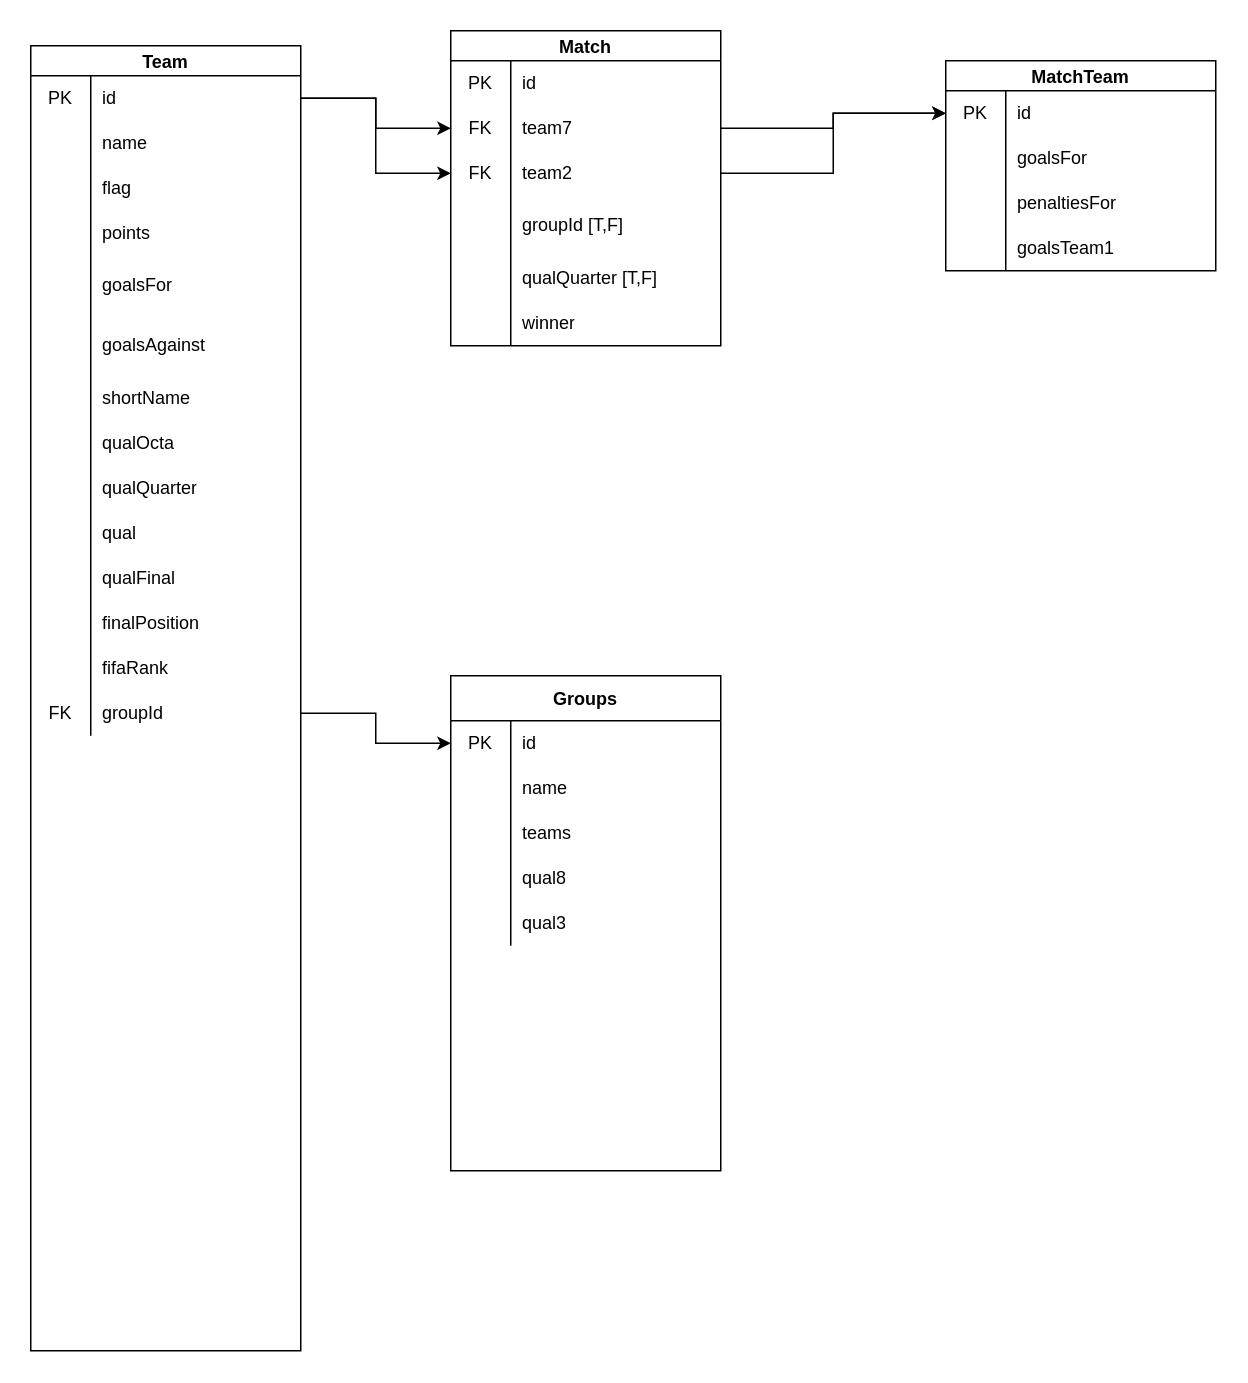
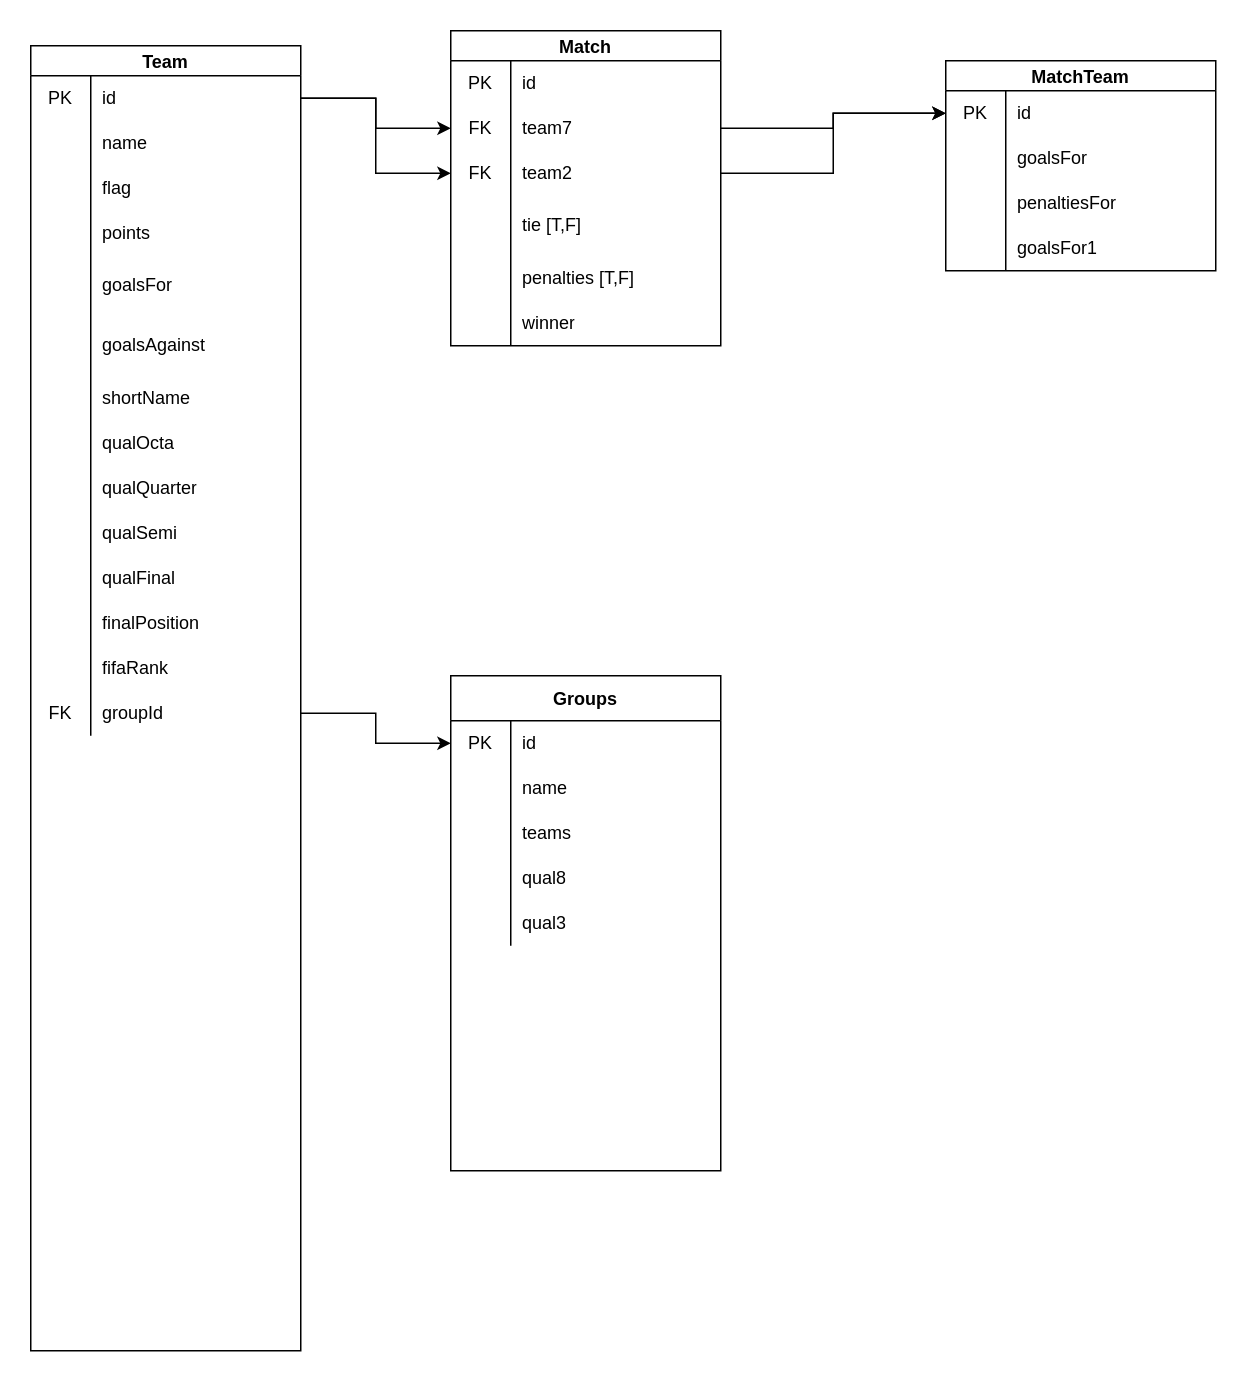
node "groupId [T,F]": label "groupId [T,F]" -> "tie [T,F]"
node "goalsTeam1": label "goalsTeam1" -> "goalsFor1"
node "qualQuarter [T,F]": label "qualQuarter [T,F]" -> "penalties [T,F]"
node "qual": label "qual" -> "qualSemi"
